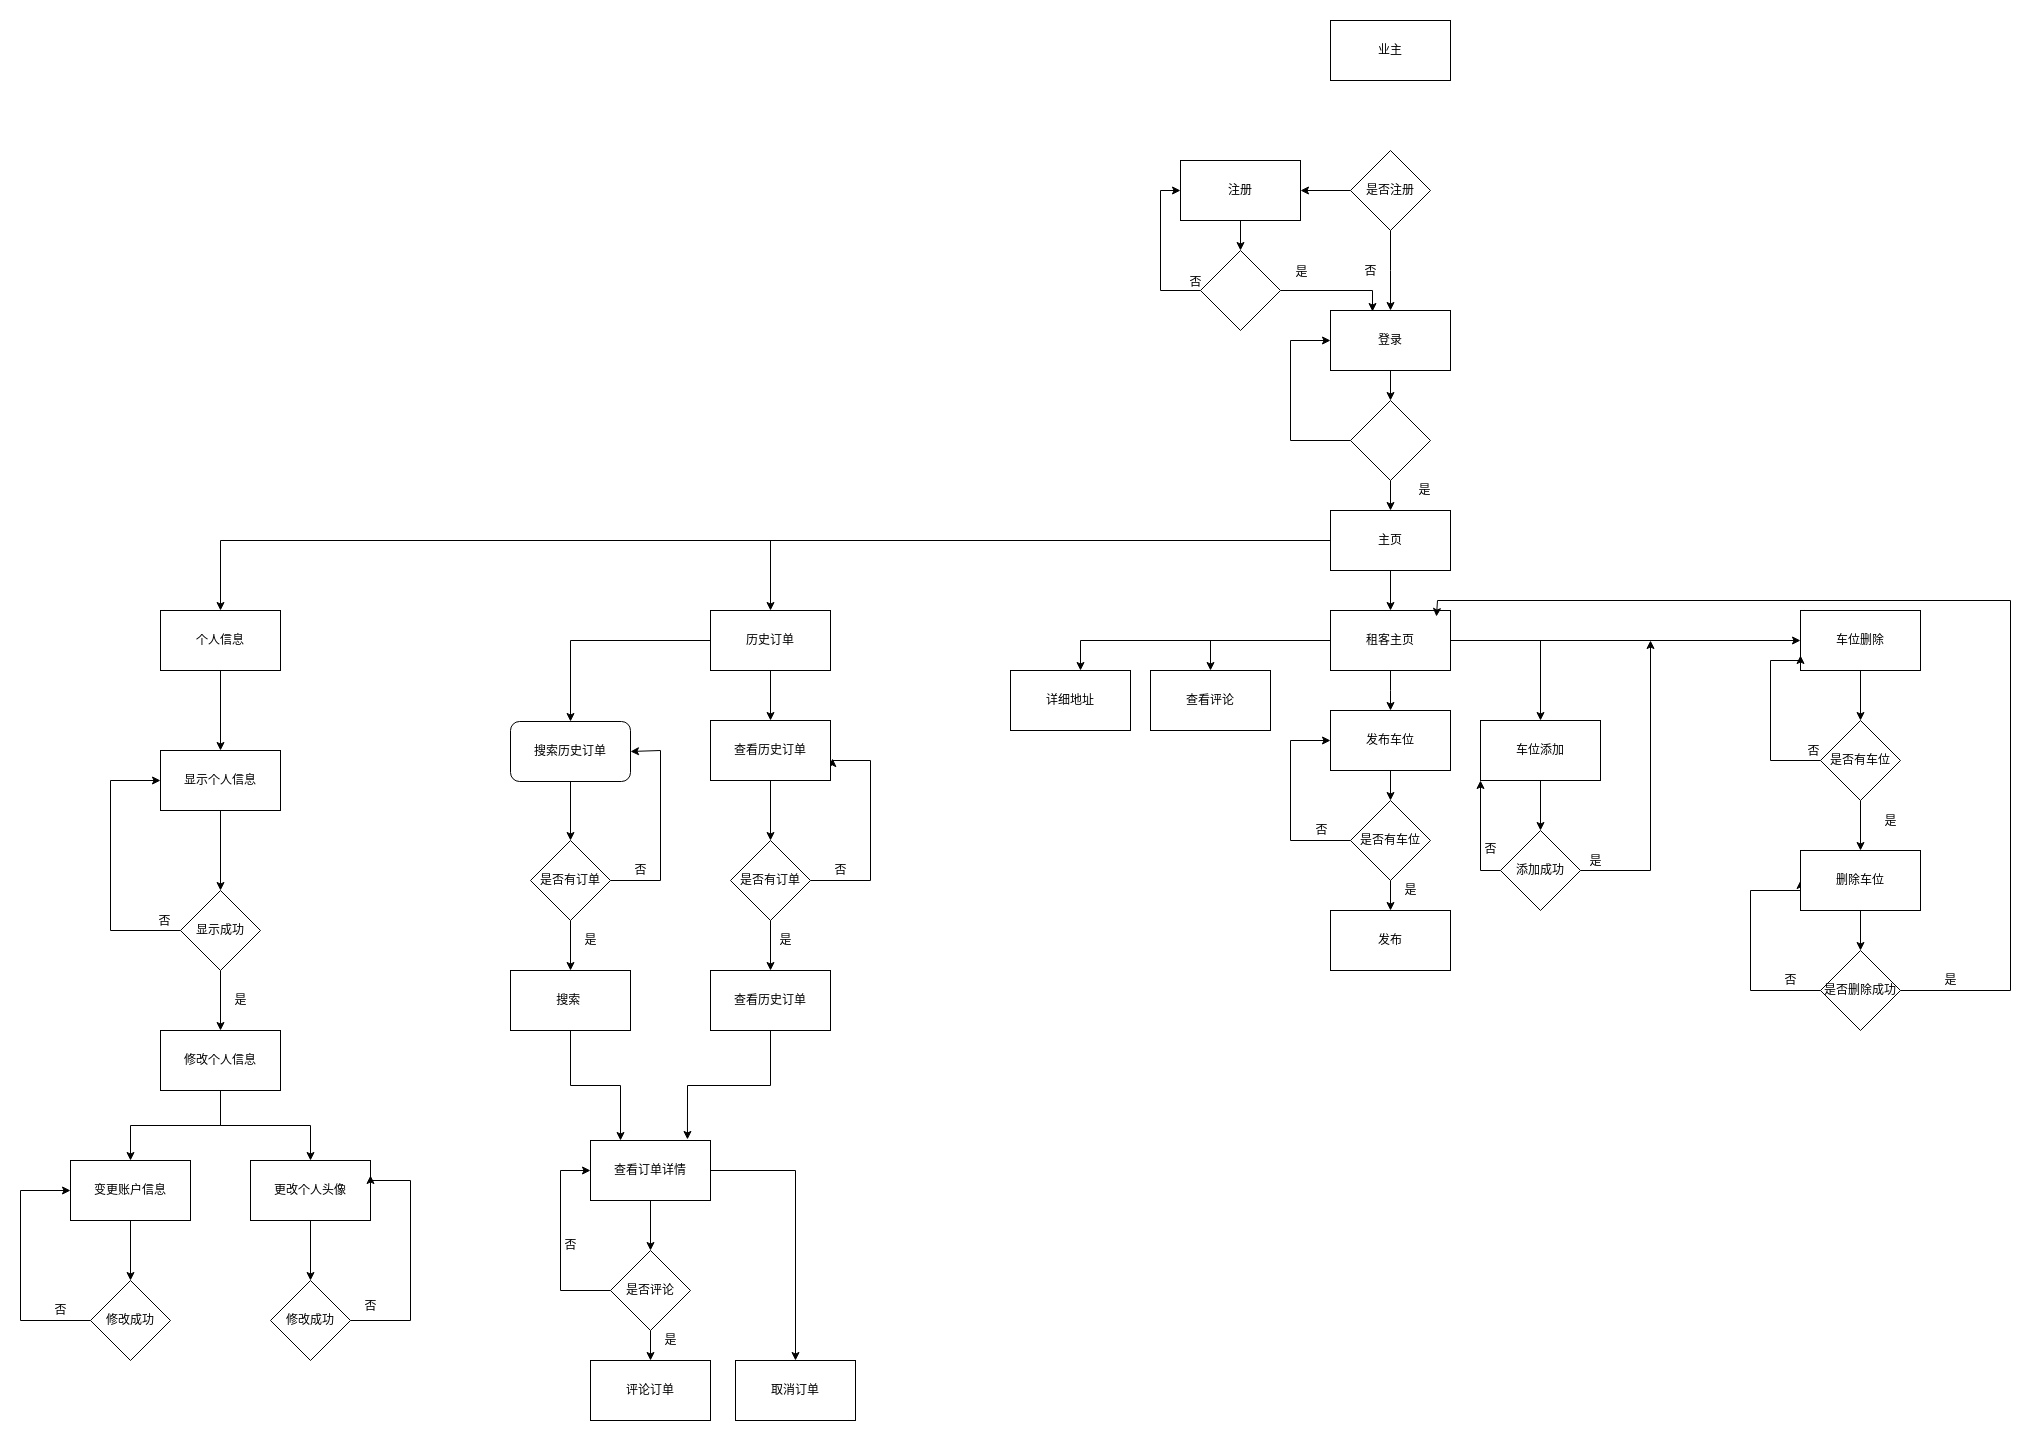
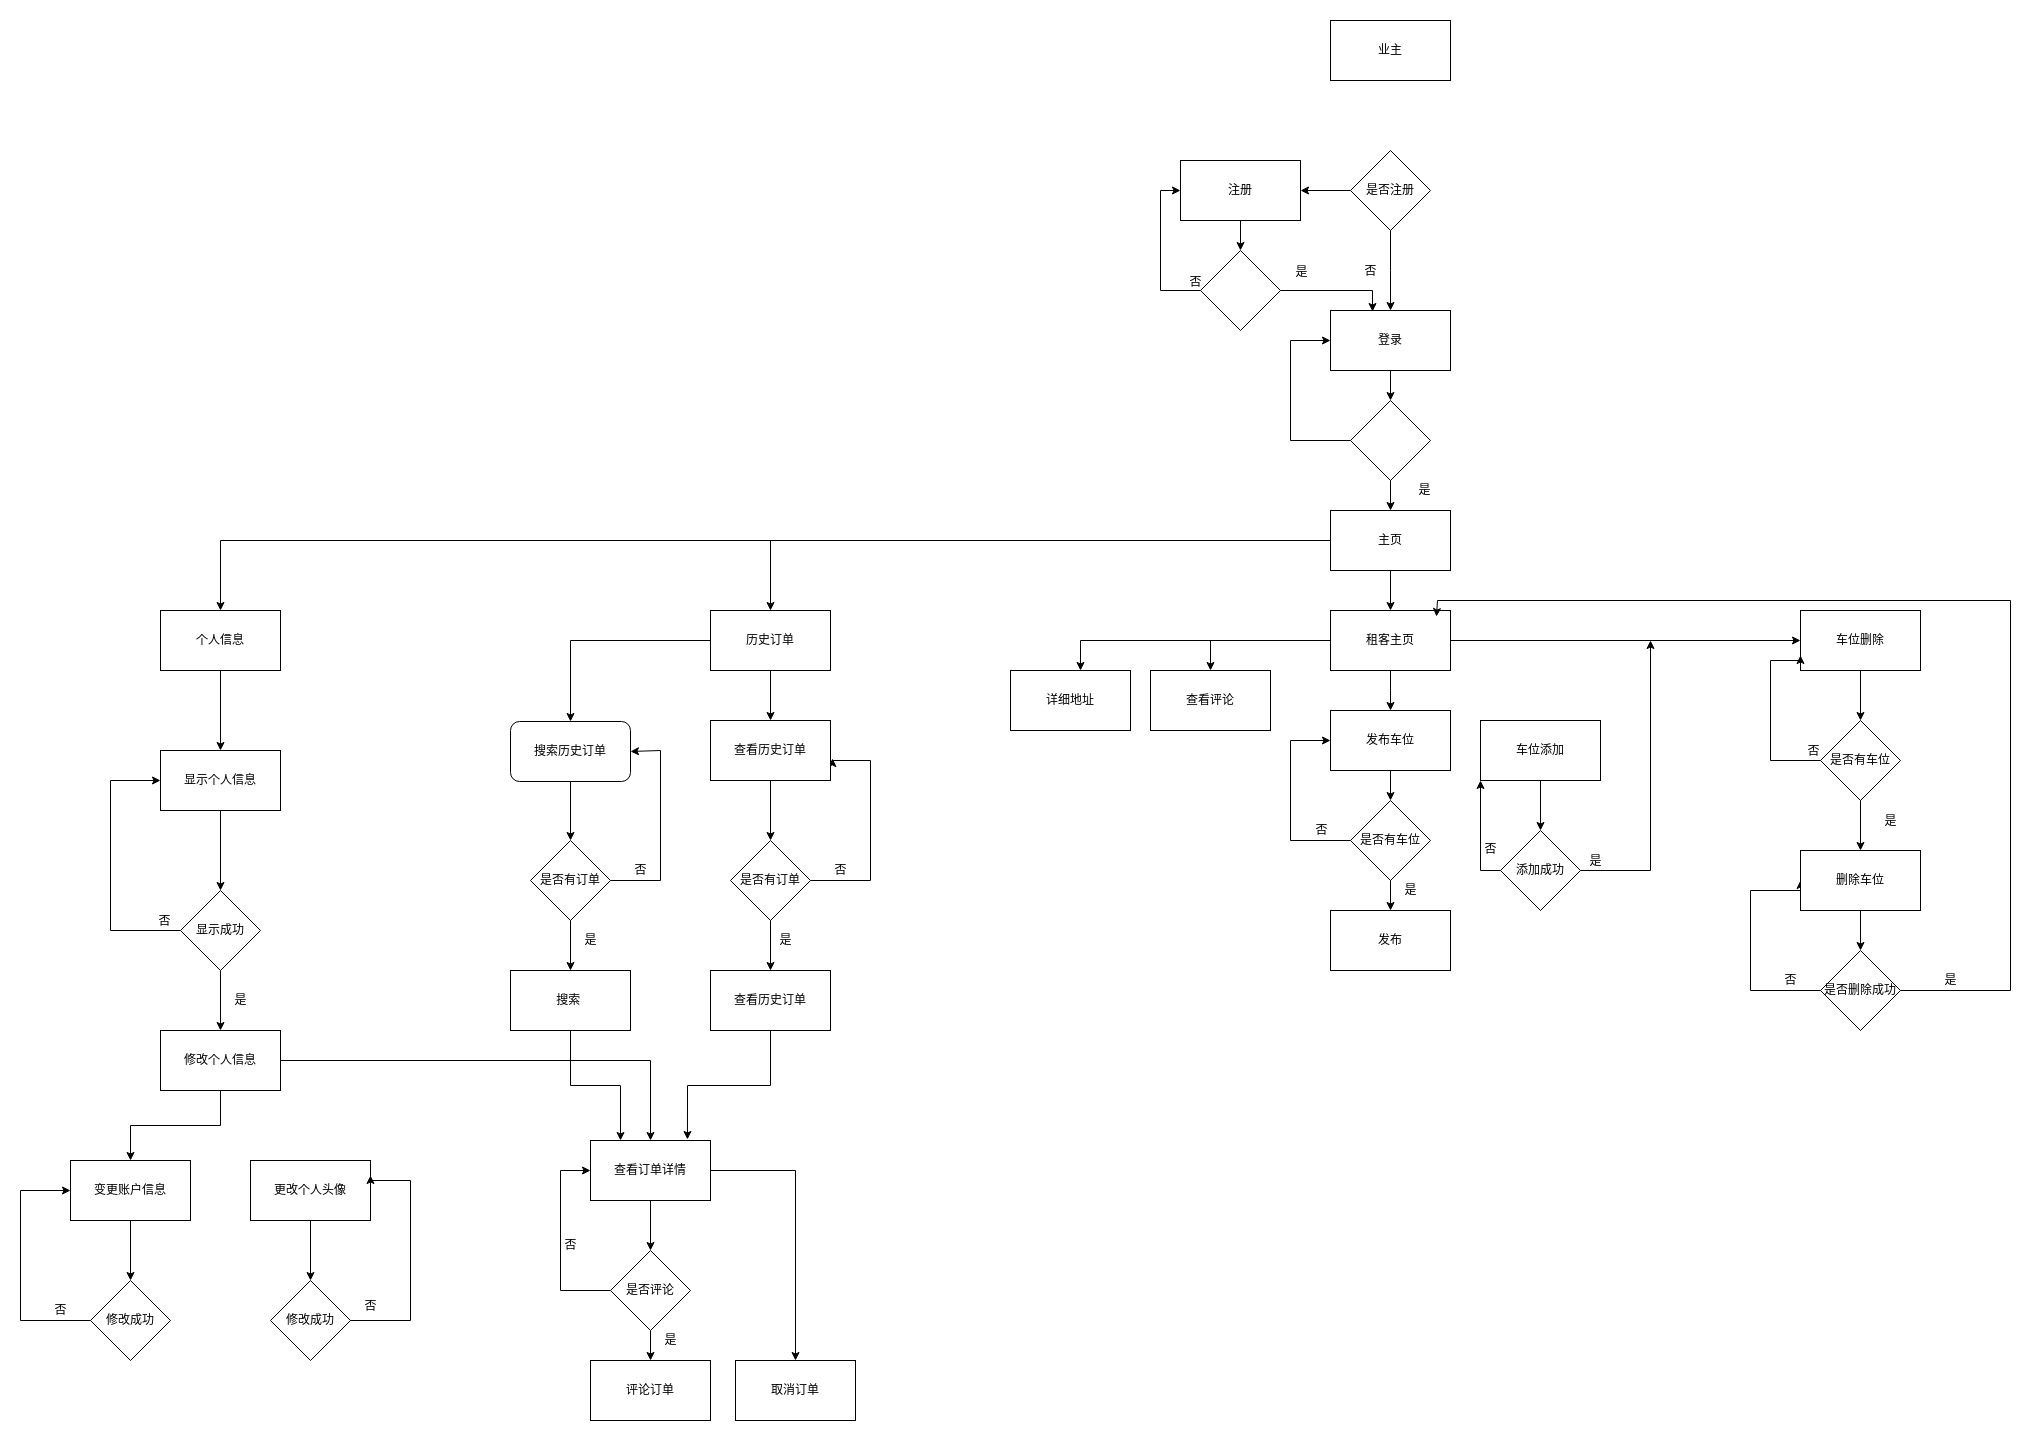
edge "租客主页" -> "车位添加": removed
edge "修改个人信息" -> "更改个人头像": now "修改个人信息" -> "查看订单详情"
